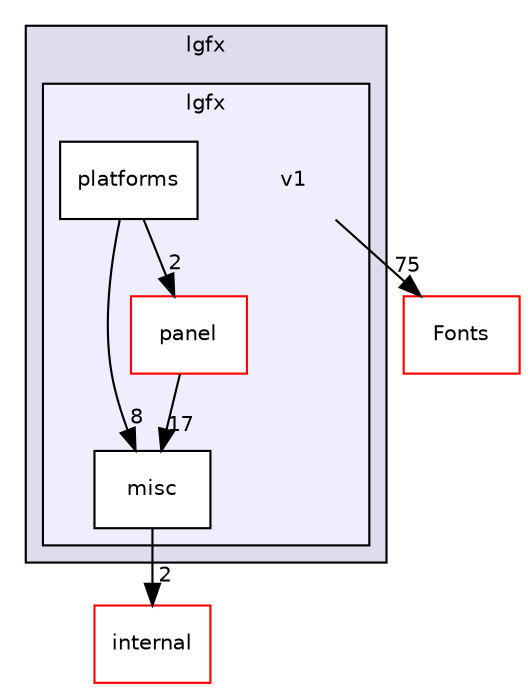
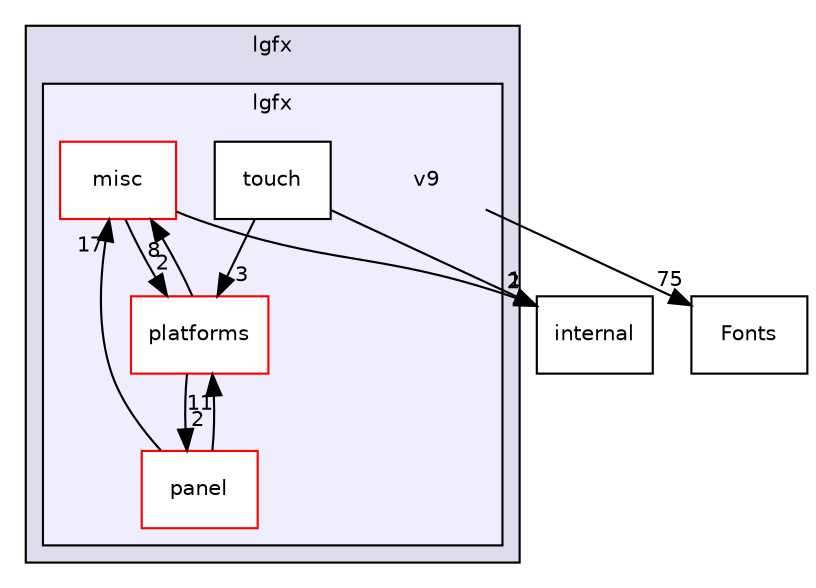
node "platforms": color black -> red
node "touch": added
node "v1": label "v1" -> "v9"
edge "misc" -> "platforms": added
node "Fonts": color red -> black
edge "panel" -> "platforms": added
node "misc": color black -> red
node "internal": color red -> black
